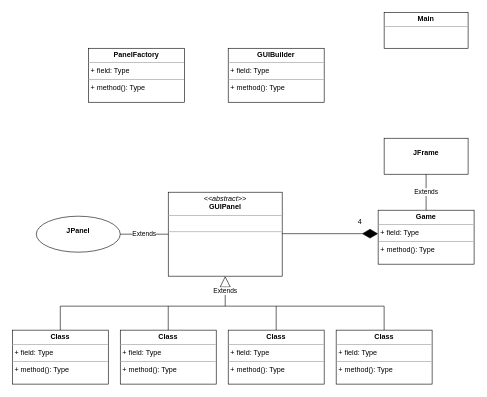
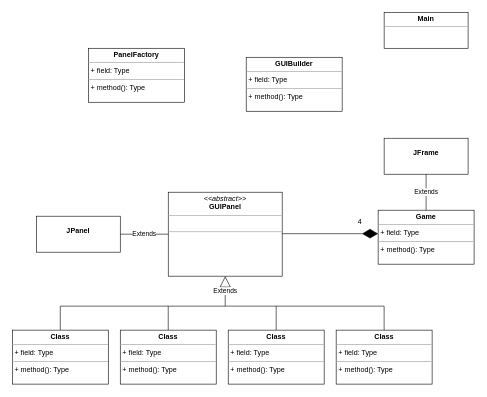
node "GUIBuilder + field: Type + method(): Type": moved (276, 75) -> (294, 84)
node "JPanel": shape ellipse -> rectangle
